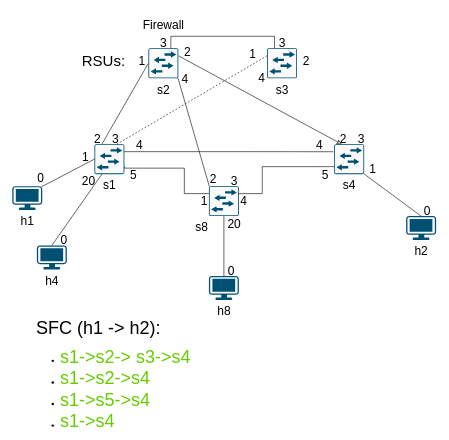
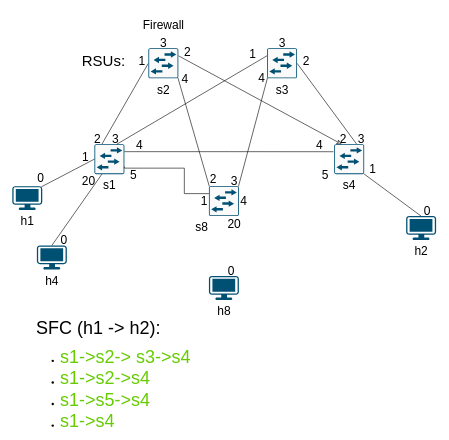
edge "s2" -- "s3": removed
edge "s3" -- "s1": style dashed -> solid
edge "s3" -- "s4": added
edge "s3" -- "s8": added
edge "s4" -- "s8": removed
edge "s8" -- "h8": removed
